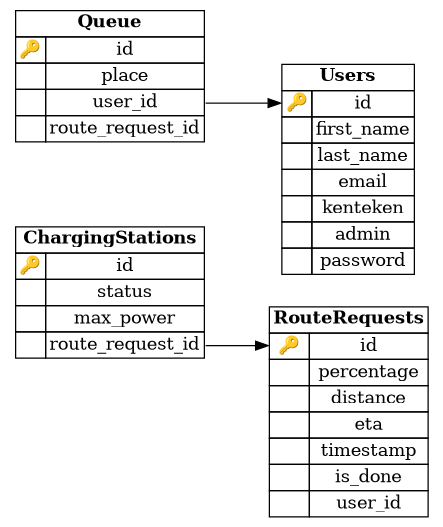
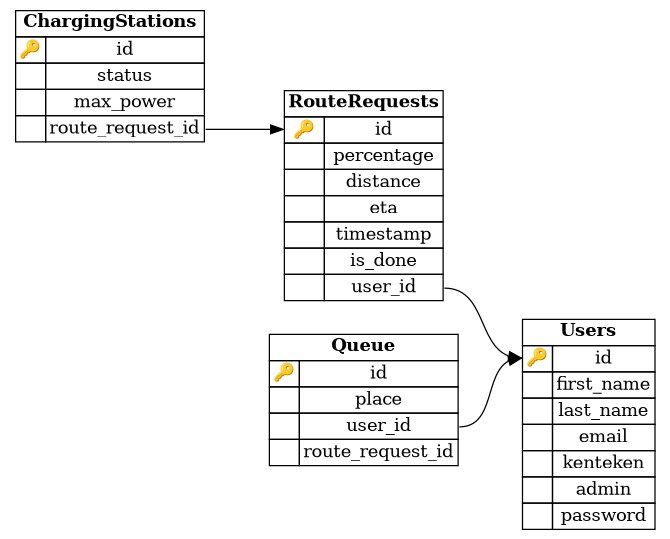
edge "RouteRequests" -> "Users": added
